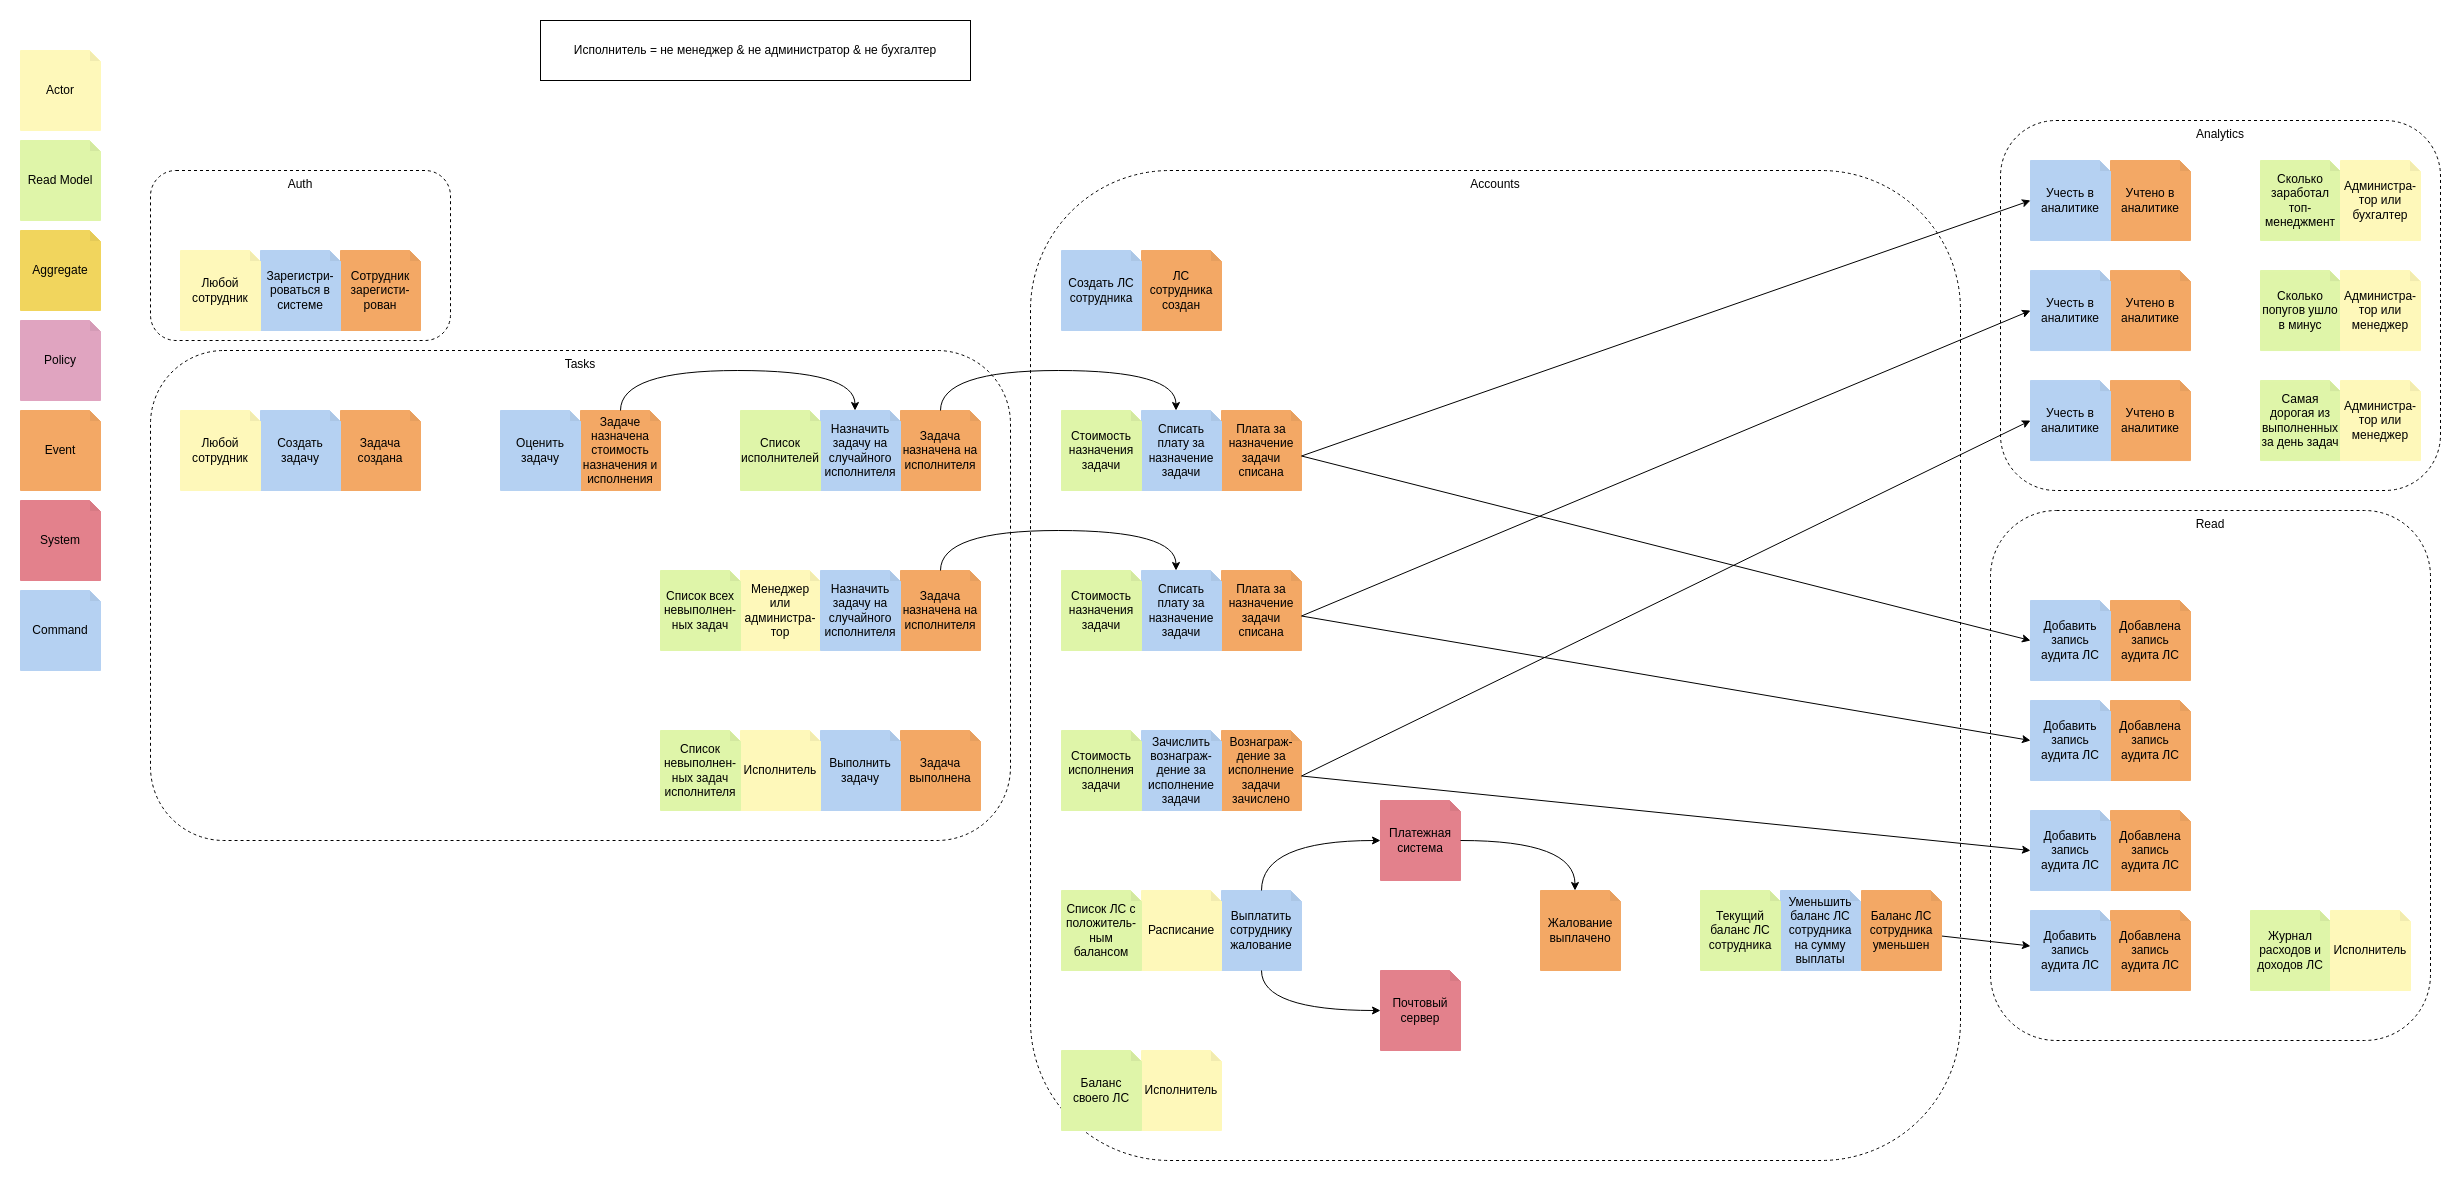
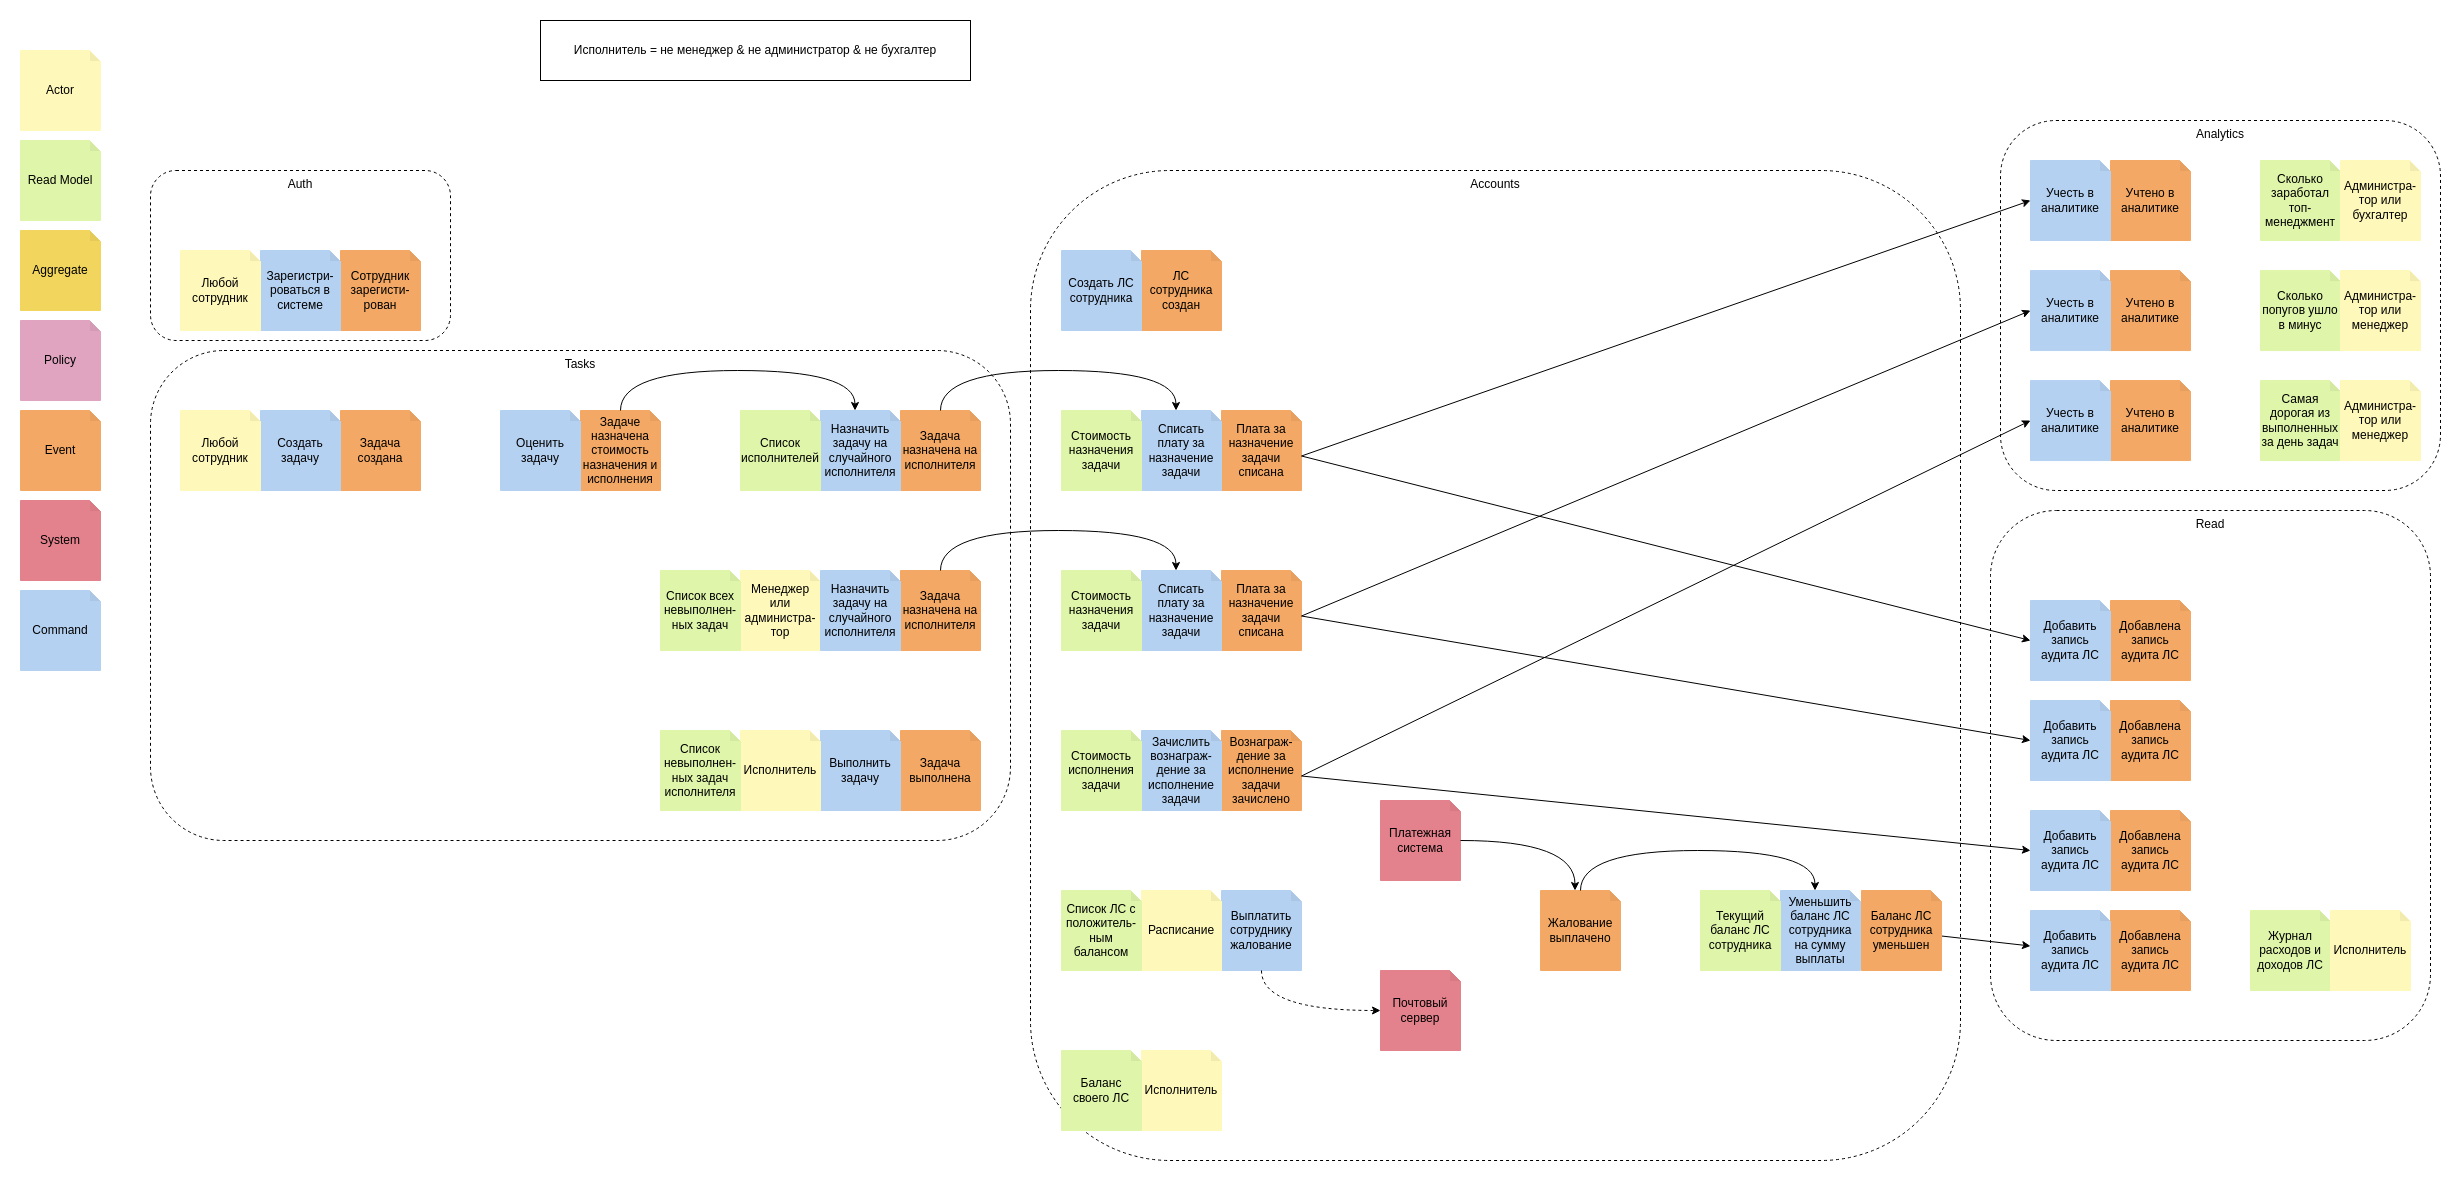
edge "Выплатить сотруднику жалование" -> "Платежная система": removed
edge "Жалование выплачено" -> "Уменьшить баланс ЛС сотрудника на сумму выплаты": added
edge "Выплатить сотруднику жалование" -> "Почтовый сервер": style solid -> dashed
